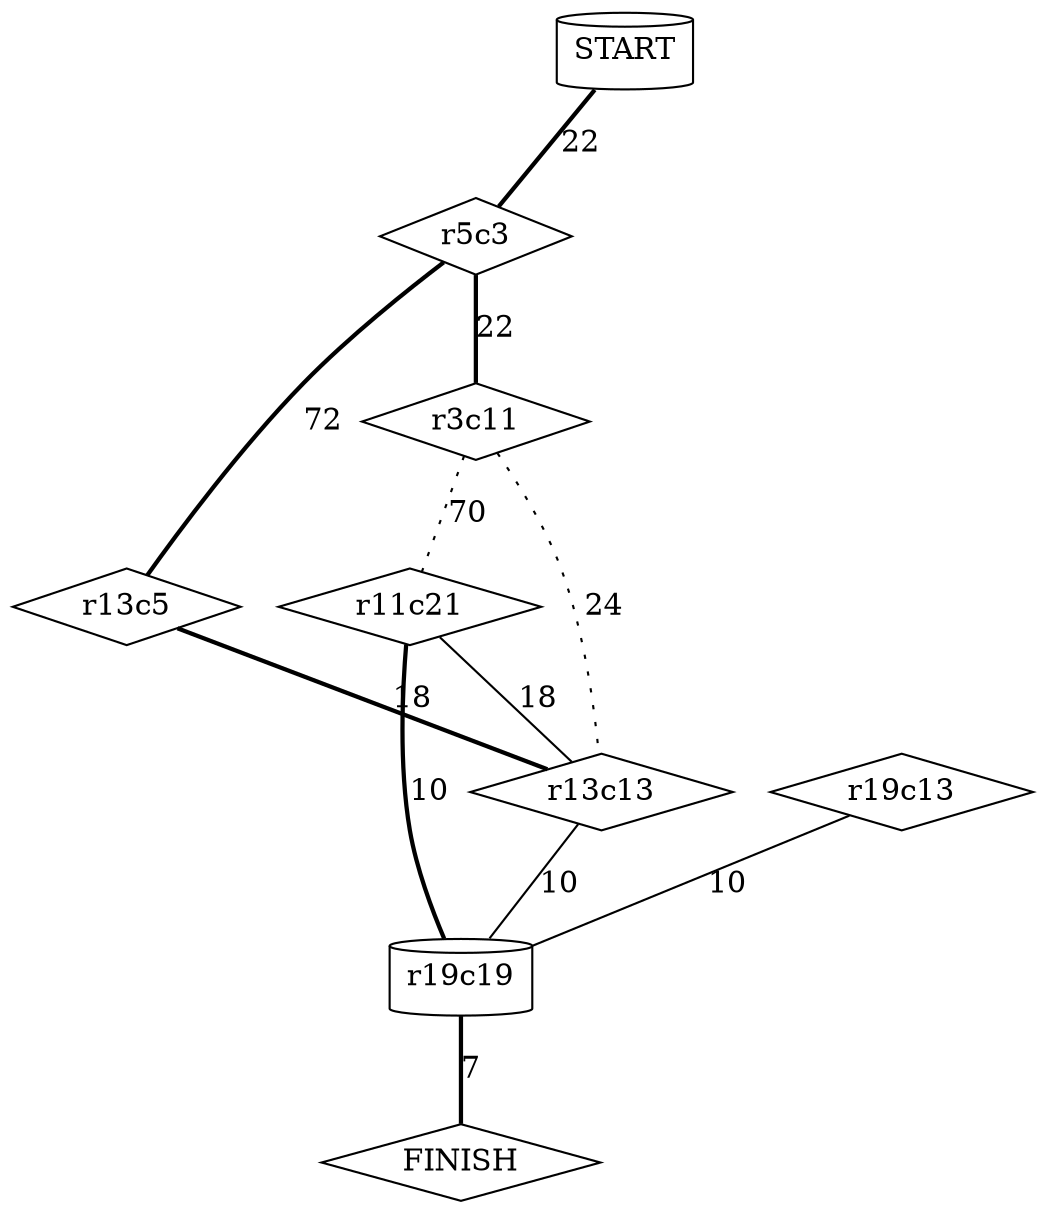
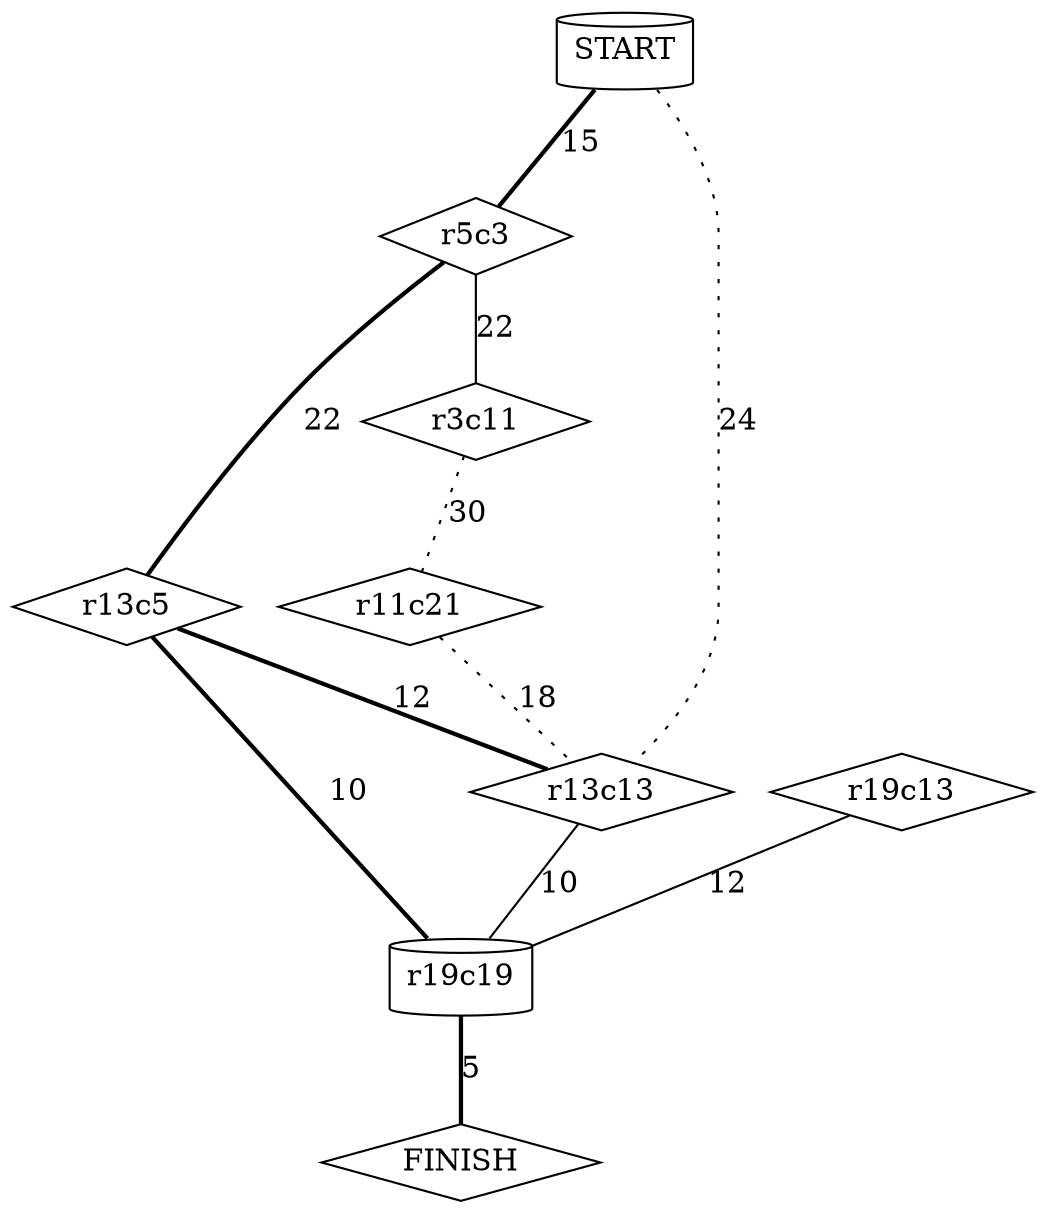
edge "START" -- "r5c3": label "22" -> "15"
edge "r5c3" -- "r3c11": style bold -> solid
edge "r5c3" -- "r13c5": label "72" -> "22"
edge "r3c11" -- "r11c21": label "70" -> "30"
edge "r3c11" -- "r13c13": now "START" -- "r13c13"
edge "r13c5" -- "r13c13": label "18" -> "12"
edge "r11c21" -- "r13c13": style solid -> dotted
edge "r11c21" -- "r19c19": now "r13c5" -- "r19c19"
edge "r19c13" -- "r19c19": label "10" -> "12"
edge "r19c19" -- "FINISH": label "7" -> "5"
